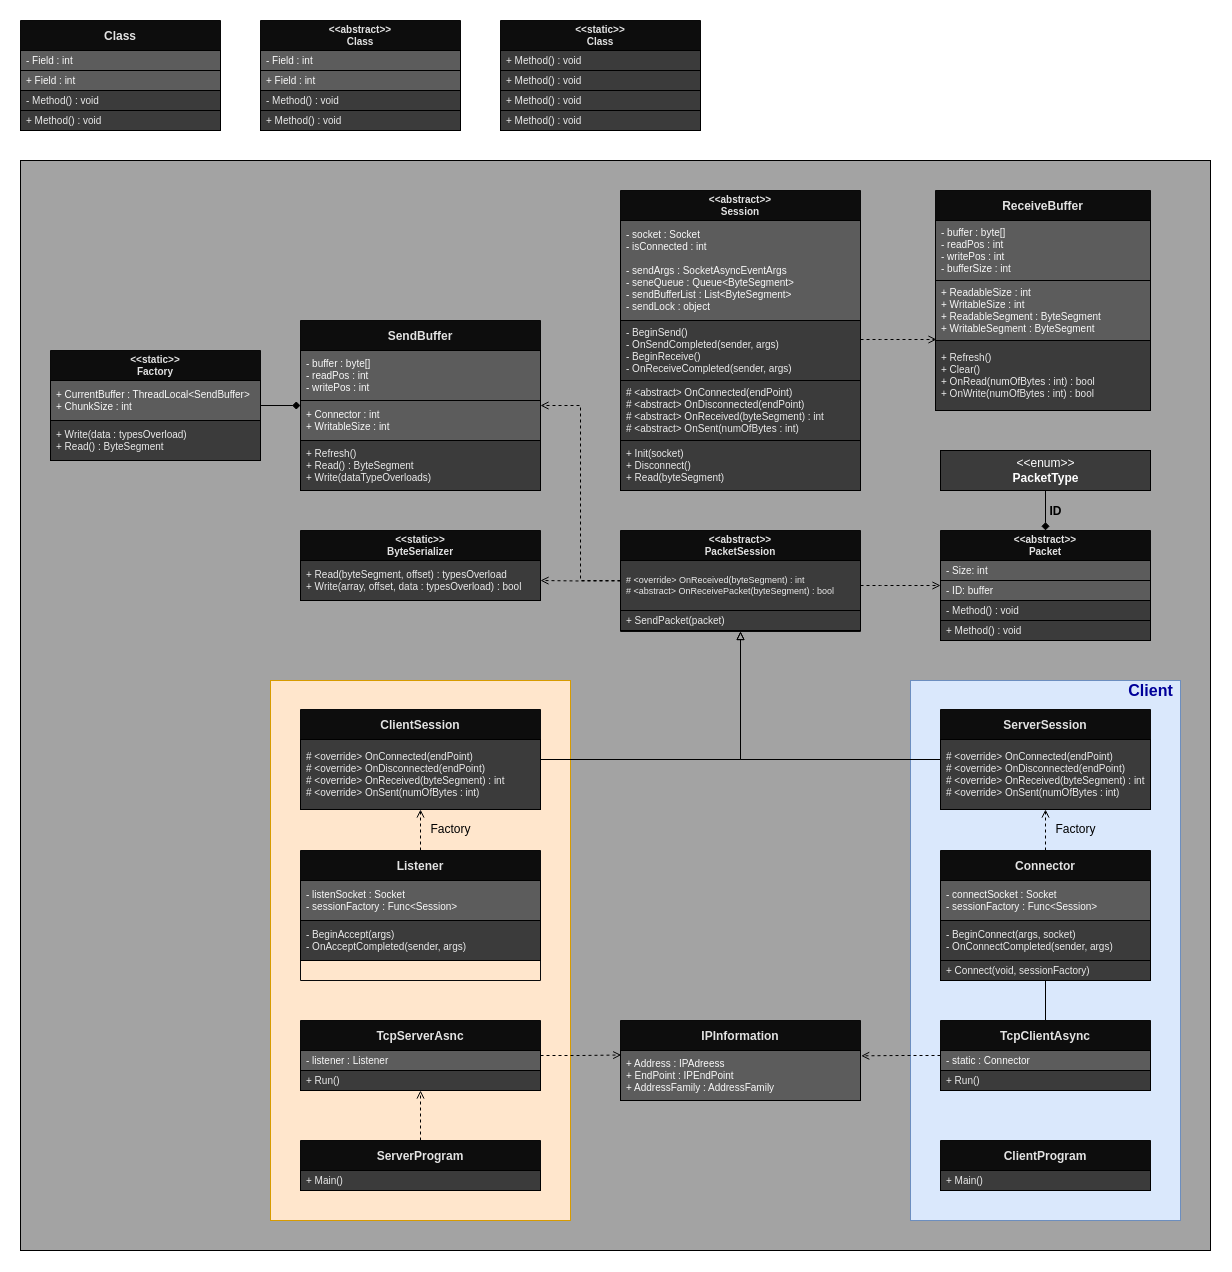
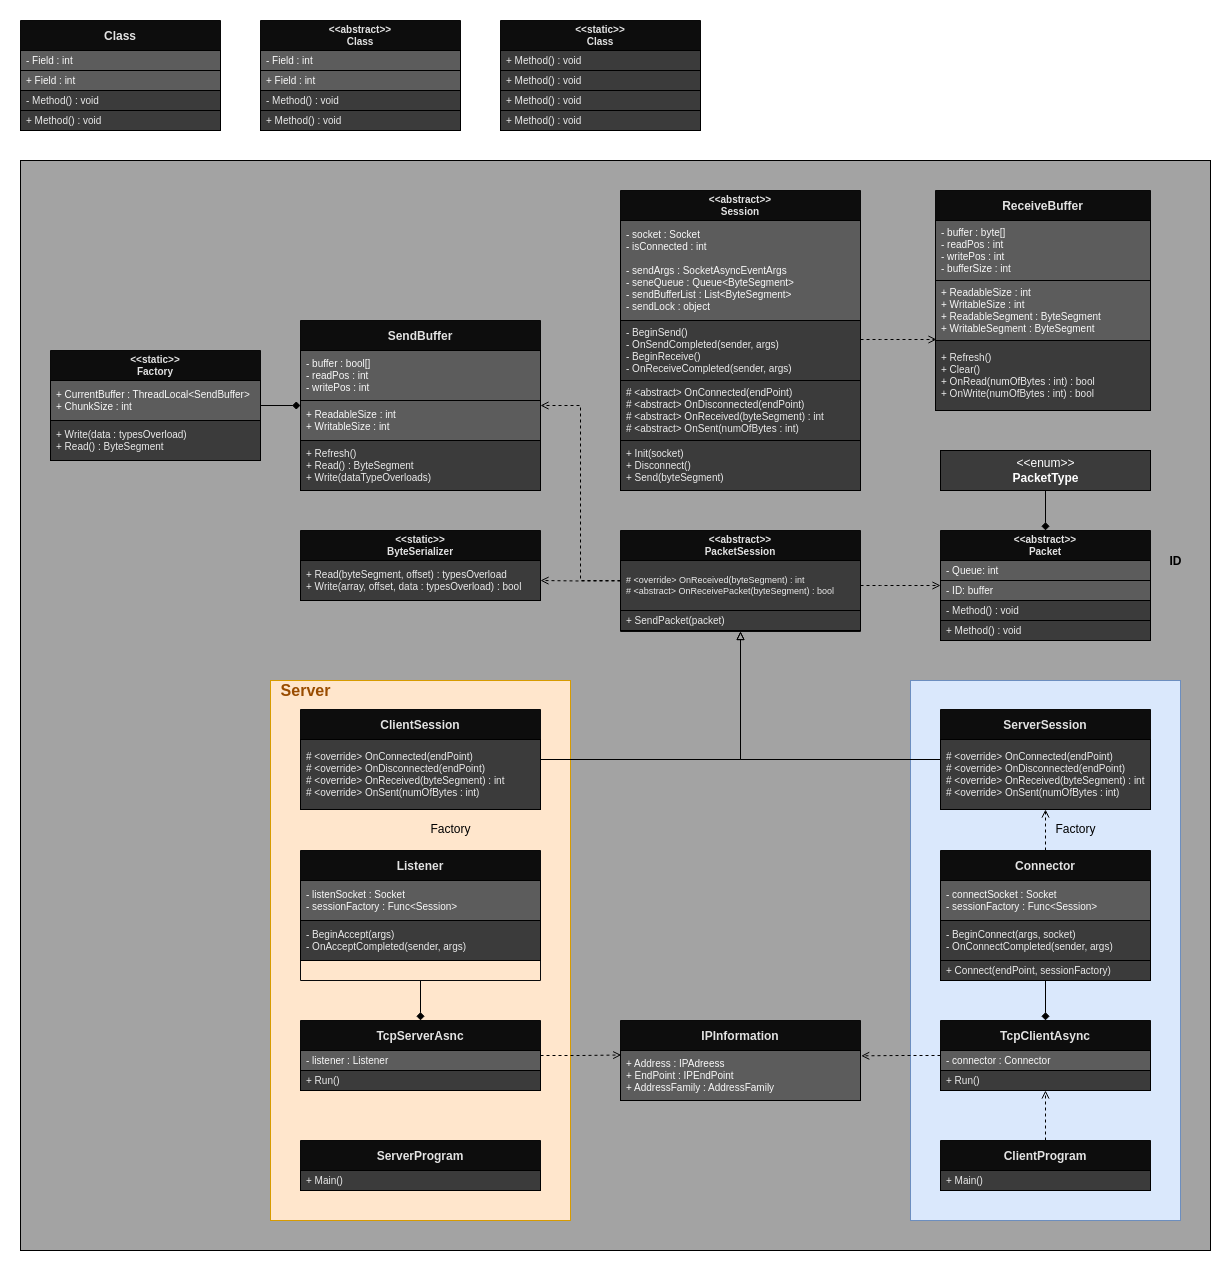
node "- buffer : byte[] - readPos : int - writePos : int": label "- buffer : byte[] - readPos : int - writePos : int" -> "- buffer : bool[] - readPos : int - writePos : int"
node "+ Connector : int + WritableSize : int": label "+ Connector : int + WritableSize : int" -> "+ ReadableSize : int + WritableSize : int"
node "+ Init(socket) + Disconnect() + Read(byteSegment)": label "+ Init(socket) + Disconnect() + Read(byteSegment)" -> "+ Init(socket) + Disconnect() + Send(byteSegment)"
node "ID": moved (1056, 512) -> (1176, 562)
node "- Size: int": label "- Size: int" -> "- Queue: int"
node "Server": added
node "Client": removed
edge "Listener" -> "ClientSession": removed
node "+ Connect(void, sessionFactory)": label "+ Connect(void, sessionFactory)" -> "+ Connect(endPoint, sessionFactory)"
edge "Listener" -> "TcpServerAsnc": added
edge "Connector" -- "TcpClientAsync": arrowhead none -> diamond
node "- static : Connector": label "- static : Connector" -> "- connector : Connector"
edge "ServerProgram" -> "TcpServerAsnc": removed
edge "ClientProgram" -> "TcpClientAsync": added
